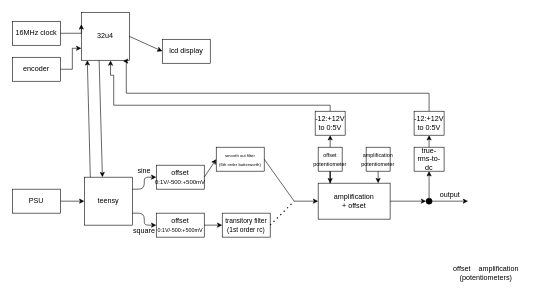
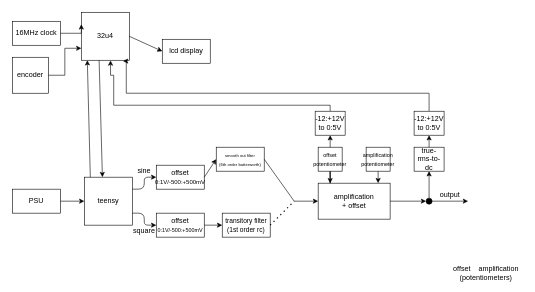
node "encoder": size 48x24 -> 36x36
